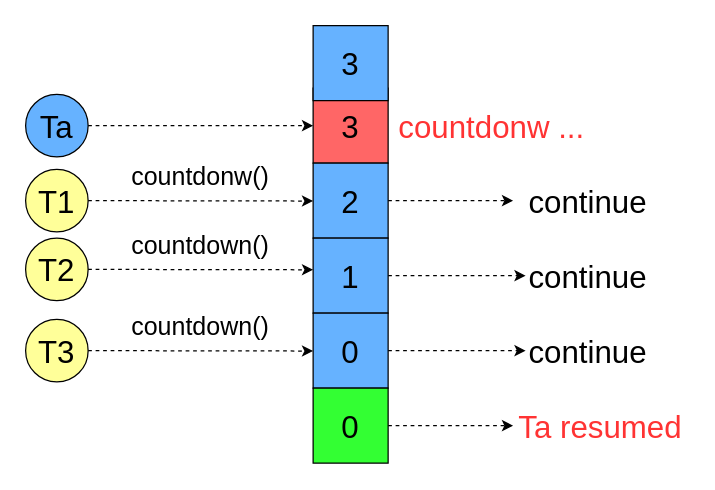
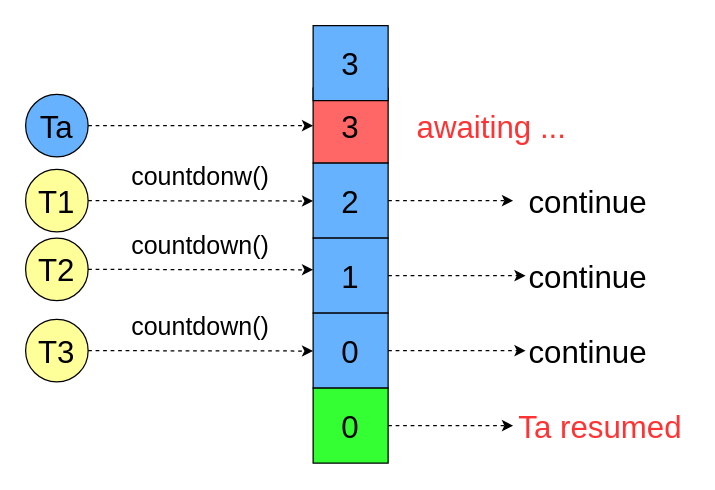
node "countdonw ...": label "countdonw ..." -> "awaiting ..."
